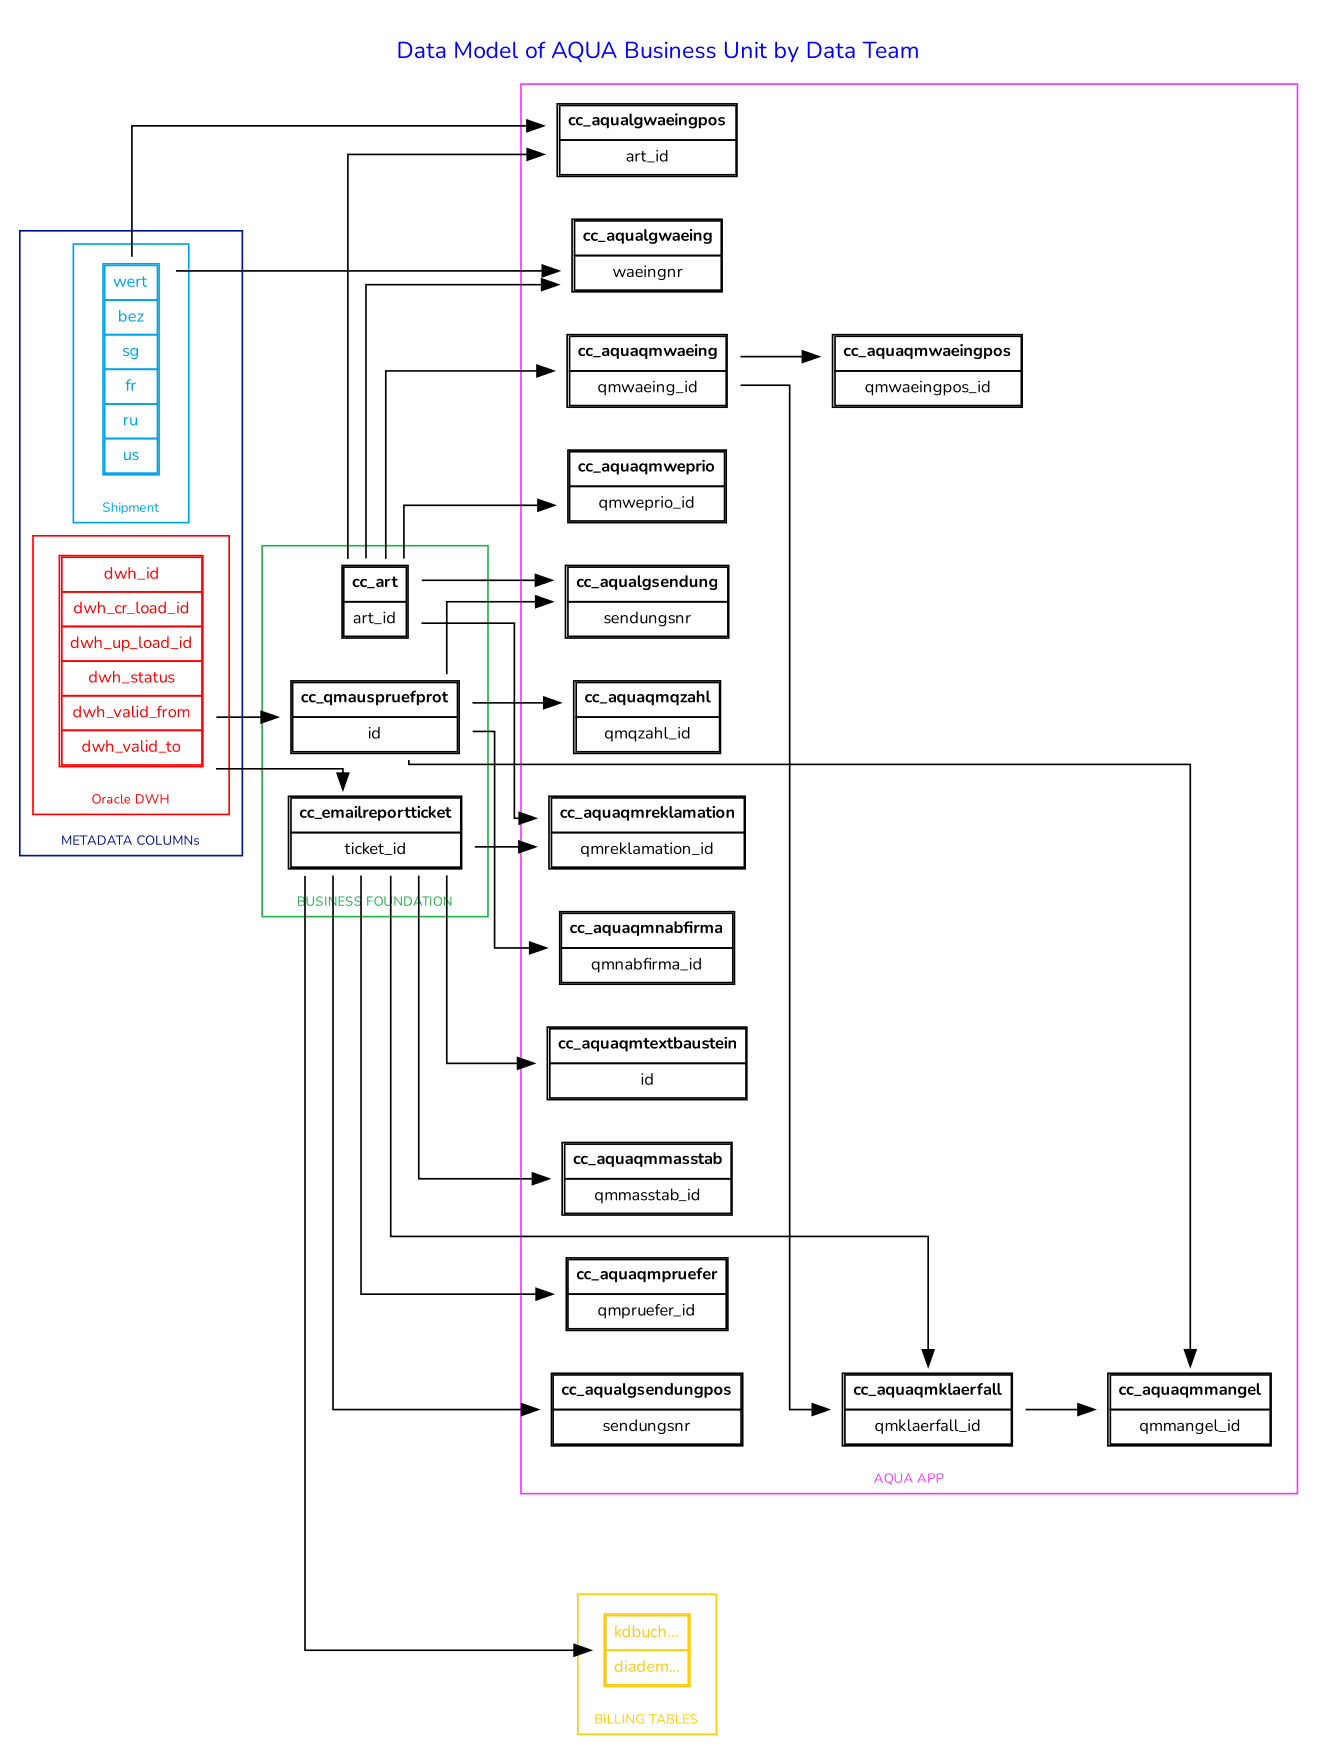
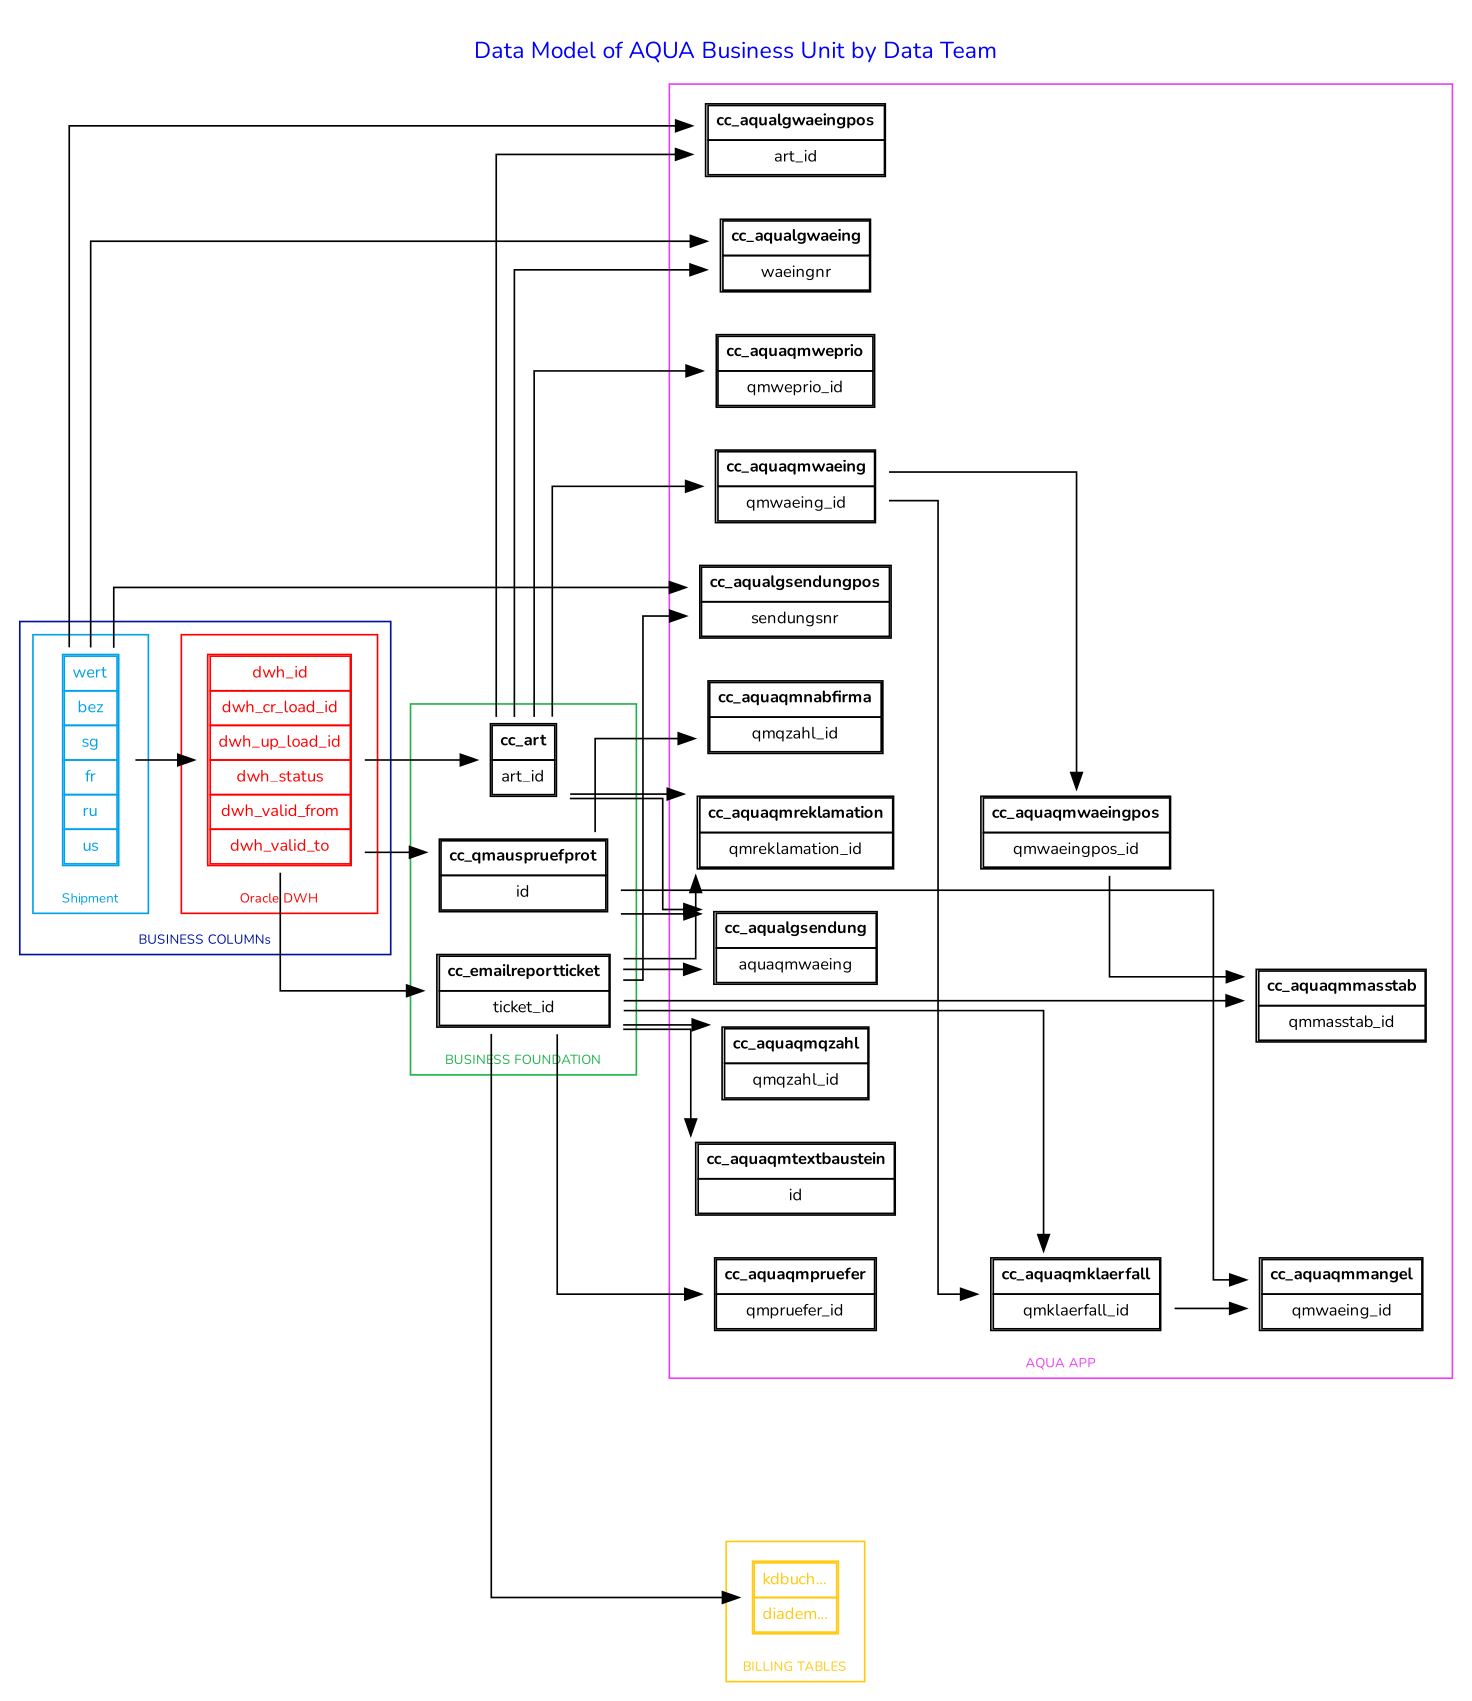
edge "wert" -> "cc_aqualgsendungpos": added
node "cc_aqualgsendung": text "sendungsnr" -> "aquaqmwaeing"
edge "cc_qmauspruefprot" -> "cc_aquaqmqzahl": now "cc_emailreportticket" -> "cc_aquaqmqzahl"
edge "wert" -> "dwh_id": added
edge "dwh_id" -> "cc_art": added
cluster "METADATA COLUMNs": label "METADATA COLUMNs" -> "BUSINESS COLUMNs"
node "cc_aquaqmnabfirma": text "qmnabfirma_id" -> "qmqzahl_id"
edge "cc_emailreportticket" -> "cc_aqualgsendung": added
edge "cc_aquaqmwaeingpos" -> "cc_aquaqmmasstab": added
node "cc_aquaqmmangel": text "qmmangel_id" -> "qmwaeing_id"
